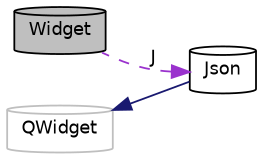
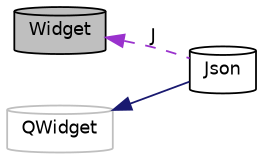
edge "Widget" -> "Json": reversed
